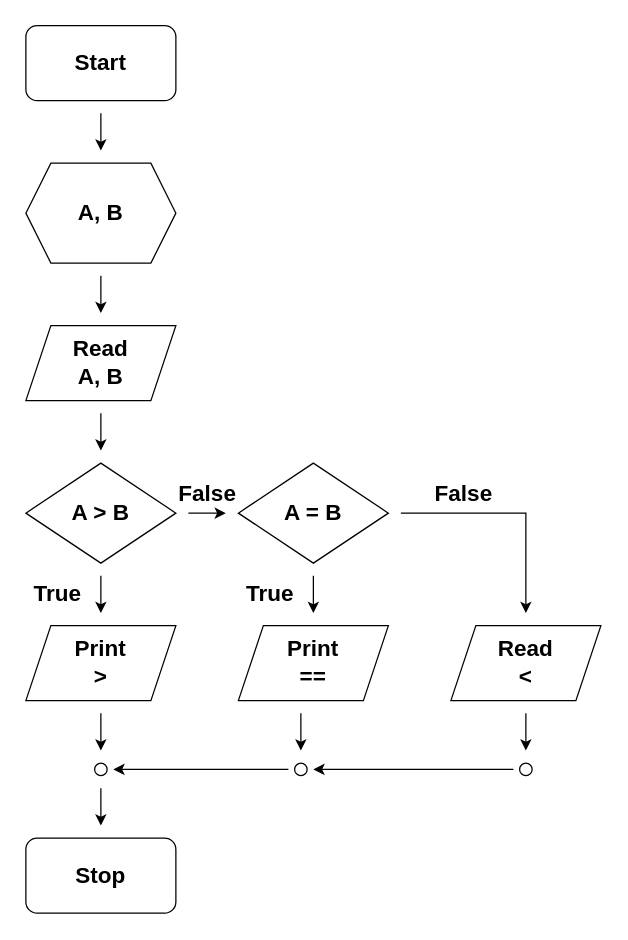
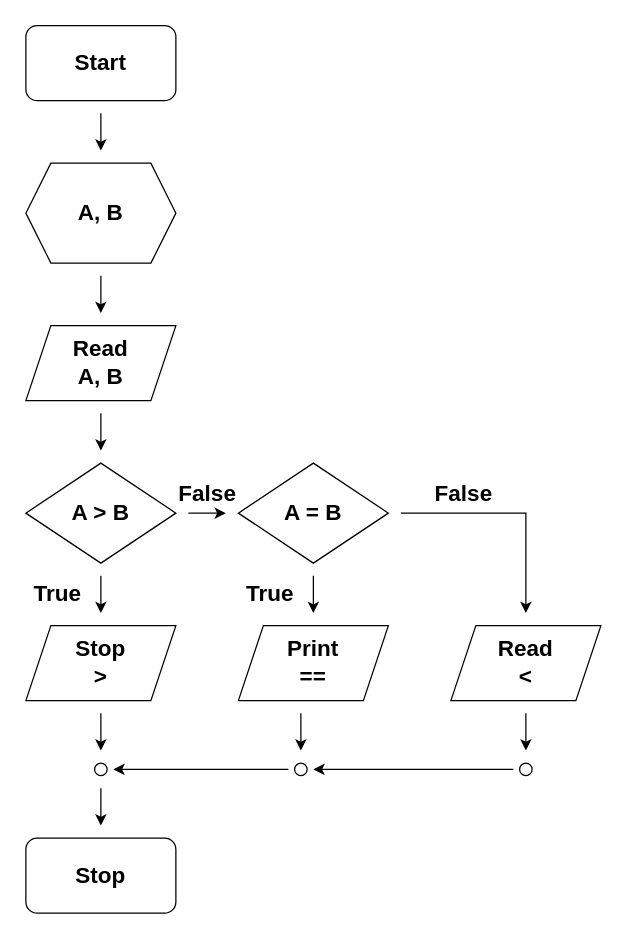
node "Print >": label "Print >" -> "Stop >"
